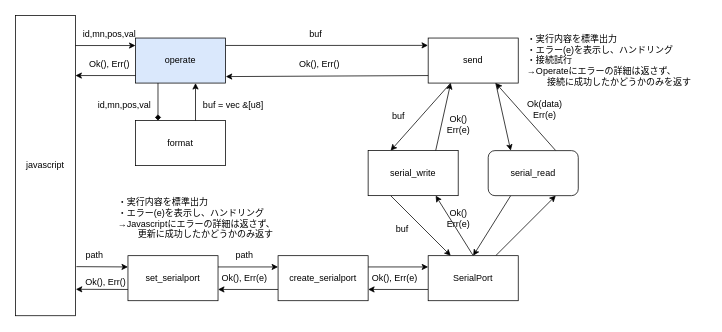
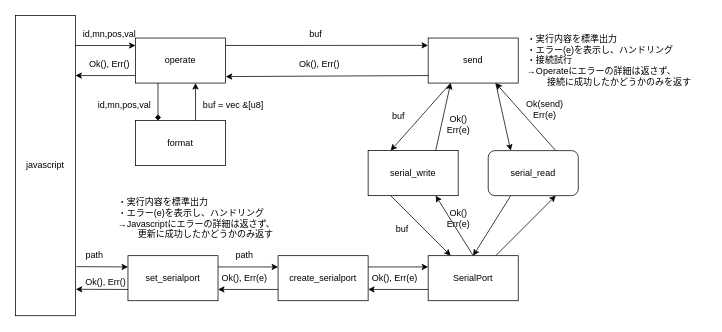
node "operate": fillcolor #dae8fc -> #ffffff
node "Ok(data) Err(e)": label "Ok(data) Err(e)" -> "Ok(send) Err(e)"
